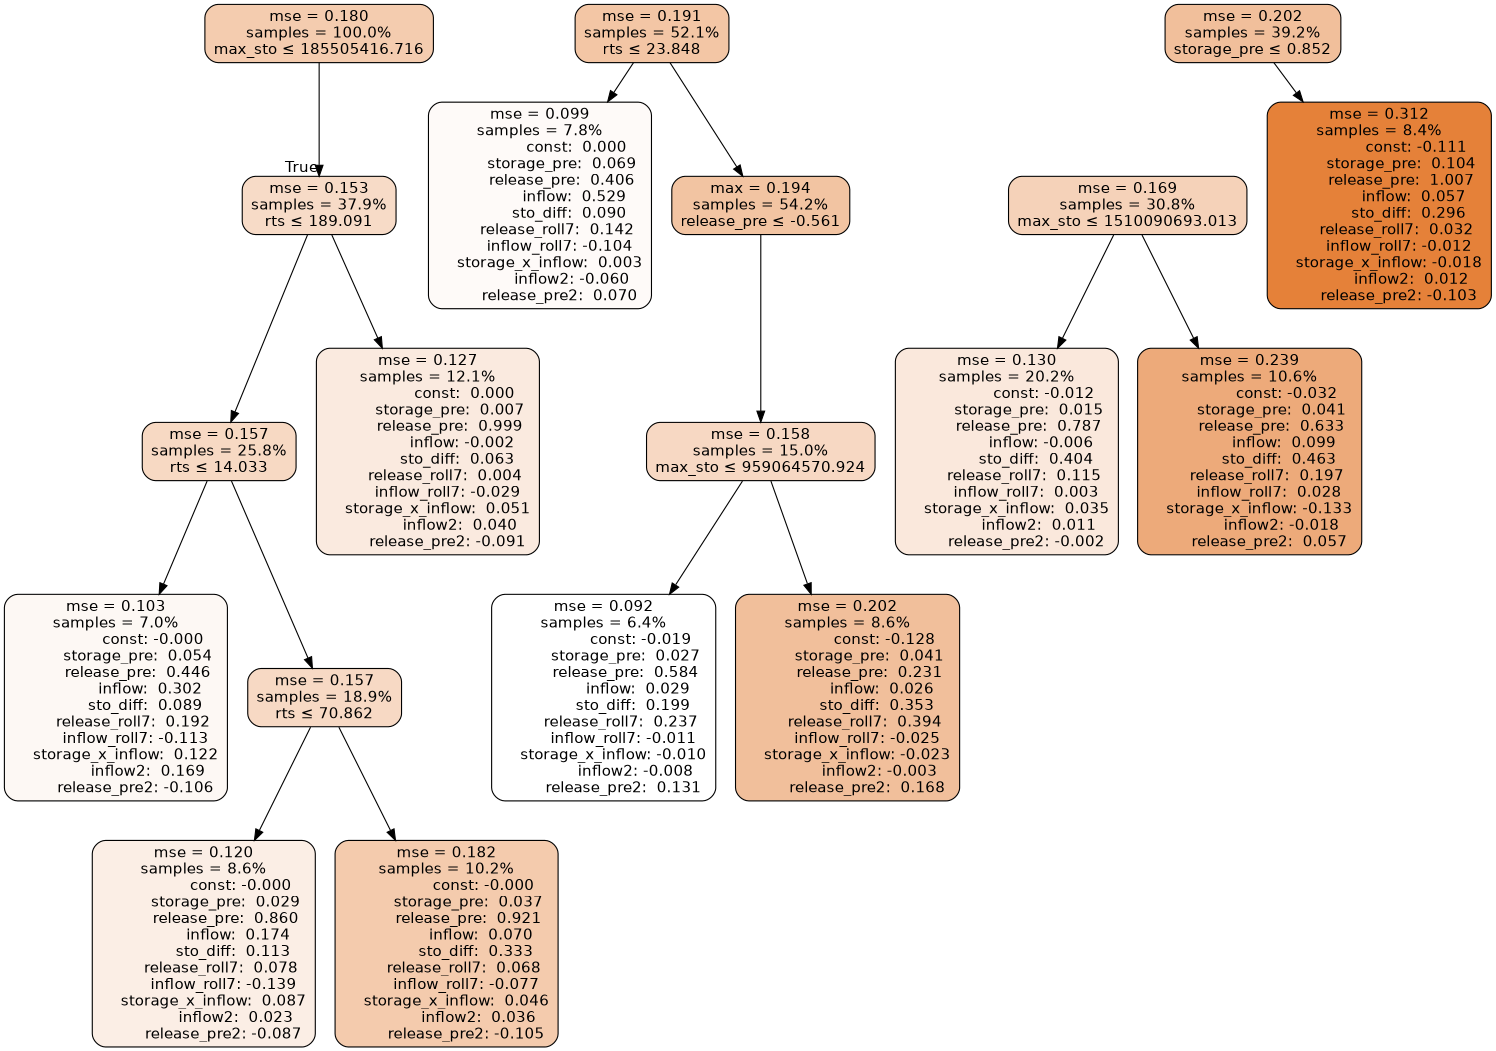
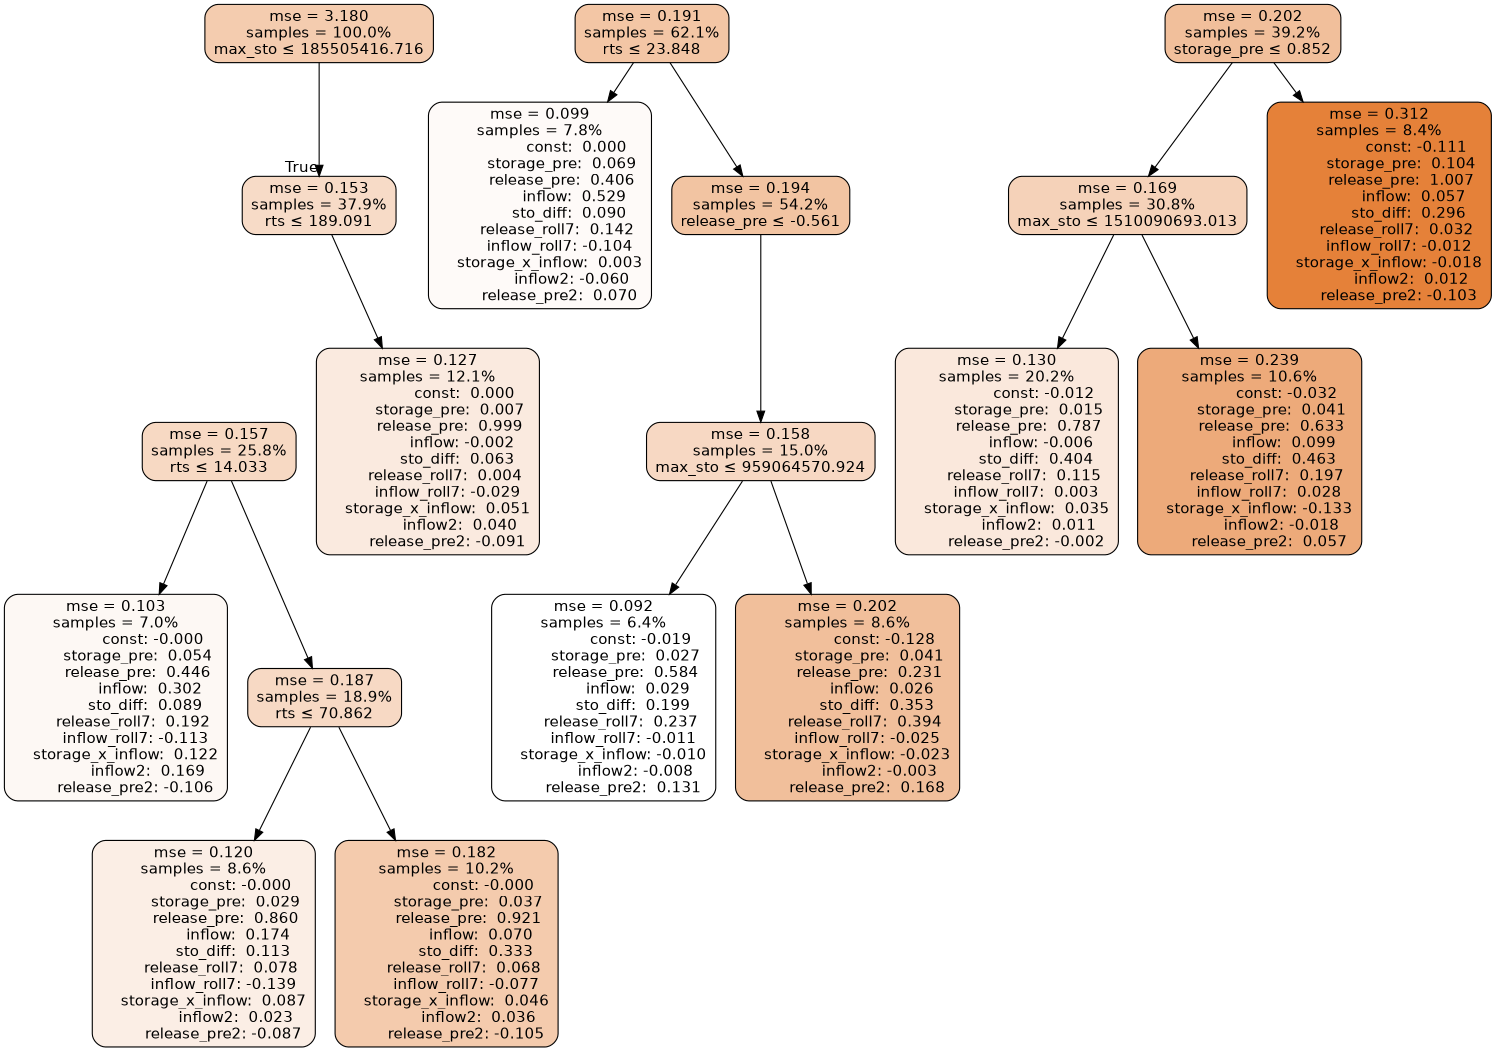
node "mse = 0.180 samples = 100.0% max_sto ≤ 185505416.716": label "mse = 0.180 samples = 100.0% max_sto ≤ 185505416.716" -> "mse = 3.180 samples = 100.0% max_sto ≤ 185505416.716"
node "mse = 0.191 samples = 52.1% rts ≤ 23.848": label "mse = 0.191 samples = 52.1% rts ≤ 23.848" -> "mse = 0.191 samples = 62.1% rts ≤ 23.848"
edge "mse = 0.202 samples = 39.2% storage_pre ≤ 0.852" -> "mse = 0.169 samples = 30.8% max_sto ≤ 1510090693.013": added
node "max = 0.194 samples = 54.2% release_pre ≤ -0.561": label "max = 0.194 samples = 54.2% release_pre ≤ -0.561" -> "mse = 0.194 samples = 54.2% release_pre ≤ -0.561"
edge "mse = 0.153 samples = 37.9% rts ≤ 189.091" -> "mse = 0.157 samples = 25.8% rts ≤ 14.033": removed
node "mse = 0.157 samples = 18.9% rts ≤ 70.862": label "mse = 0.157 samples = 18.9% rts ≤ 70.862" -> "mse = 0.187 samples = 18.9% rts ≤ 70.862"
